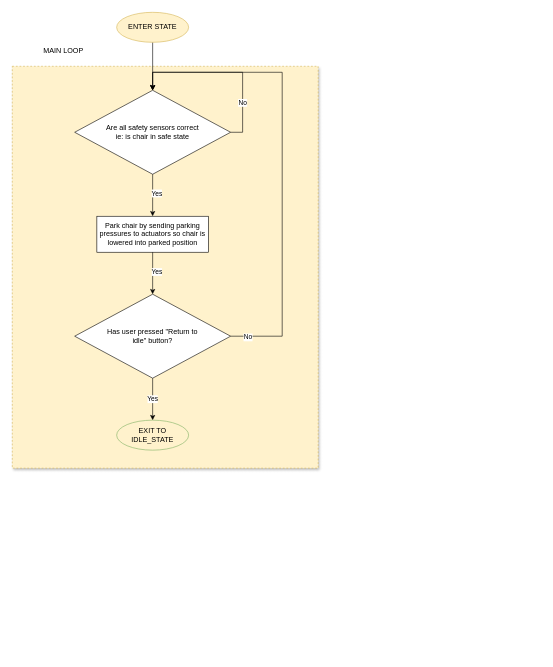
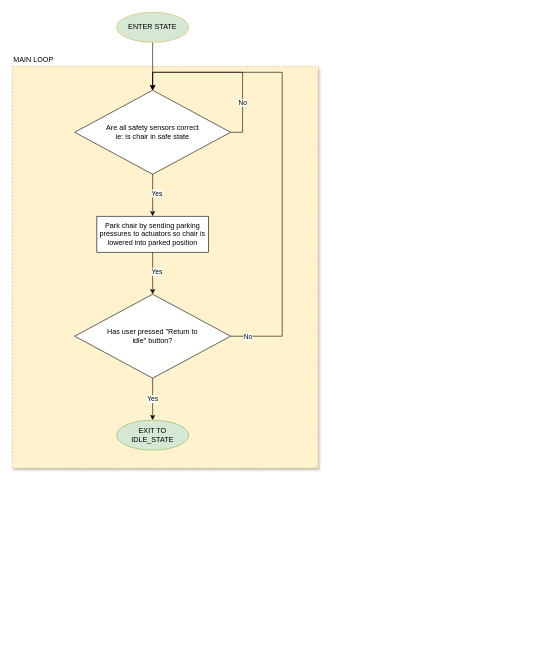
node "ENTER STATE": fillcolor #fff2cc -> #d5e8d4
node "MAIN LOOP": moved (66, 51) -> (36, 60)
node "EXIT TO IDLE_STATE": fillcolor #fff2cc -> #d5e8d4
